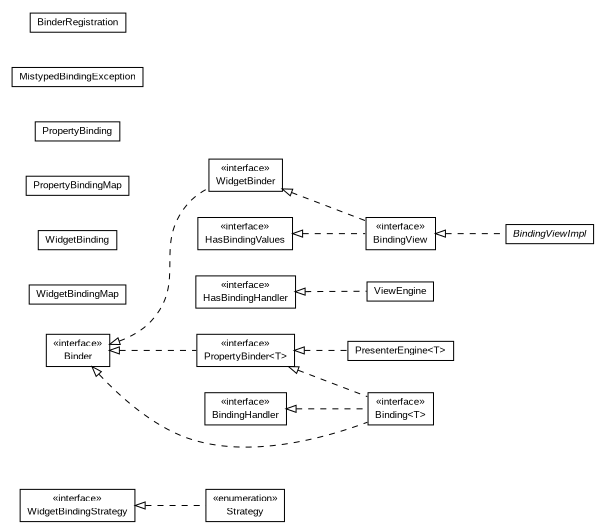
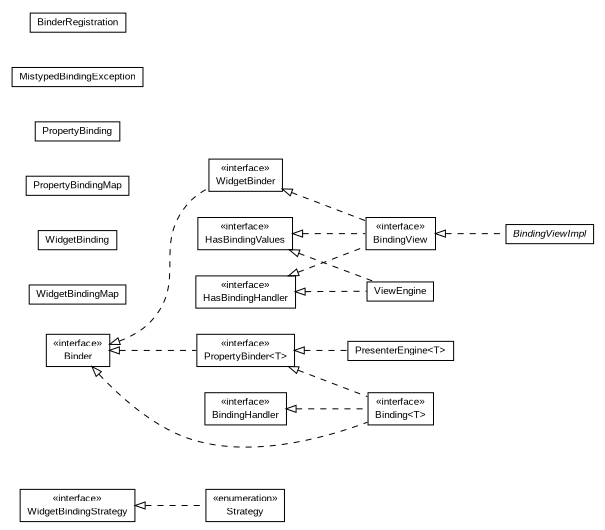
edge "BindingView" -> "HasBindingHandler": added
edge "ViewEngine" -> "HasBindingValues": added
